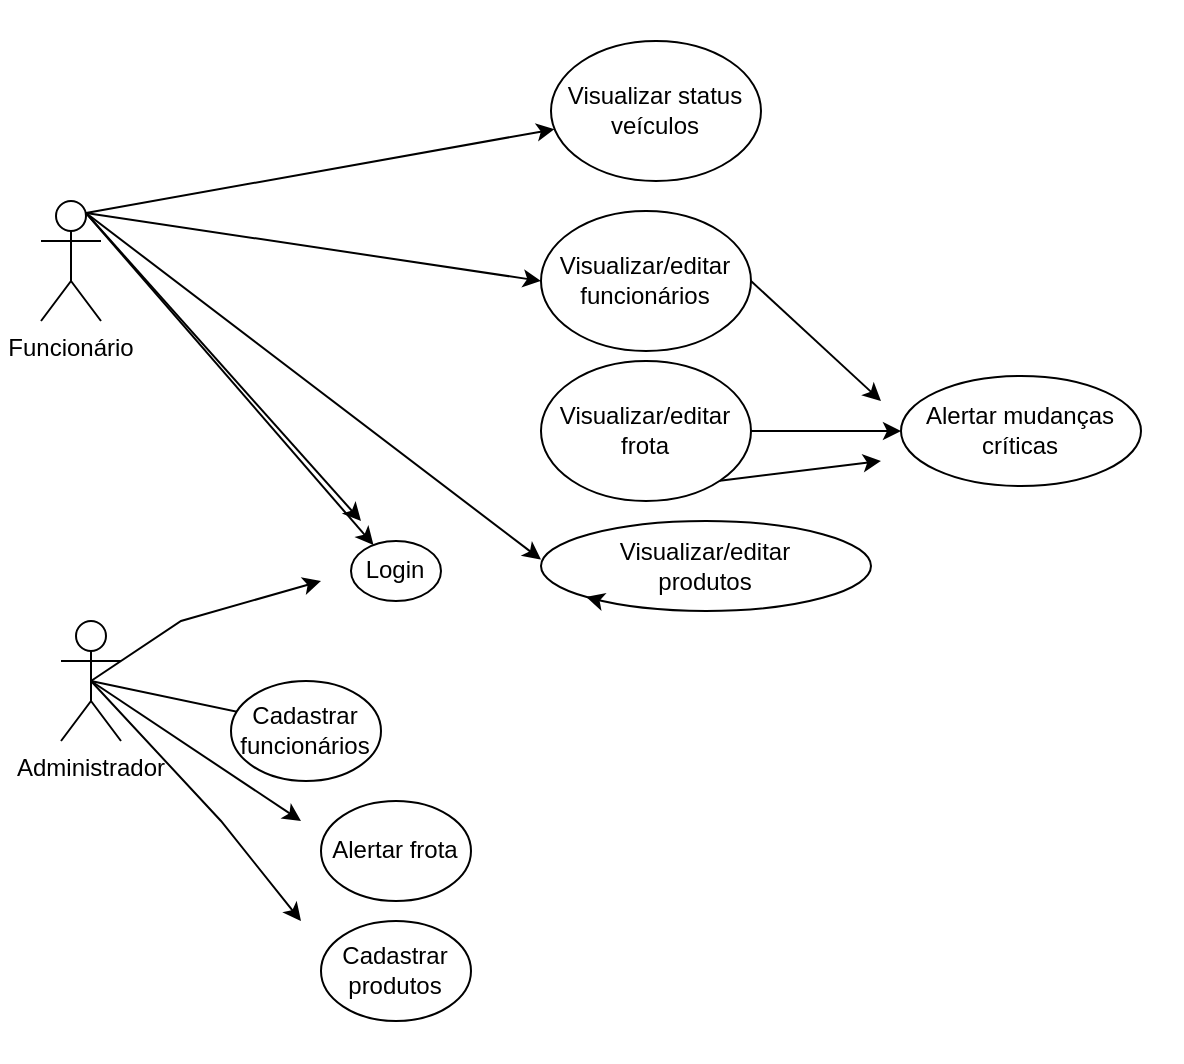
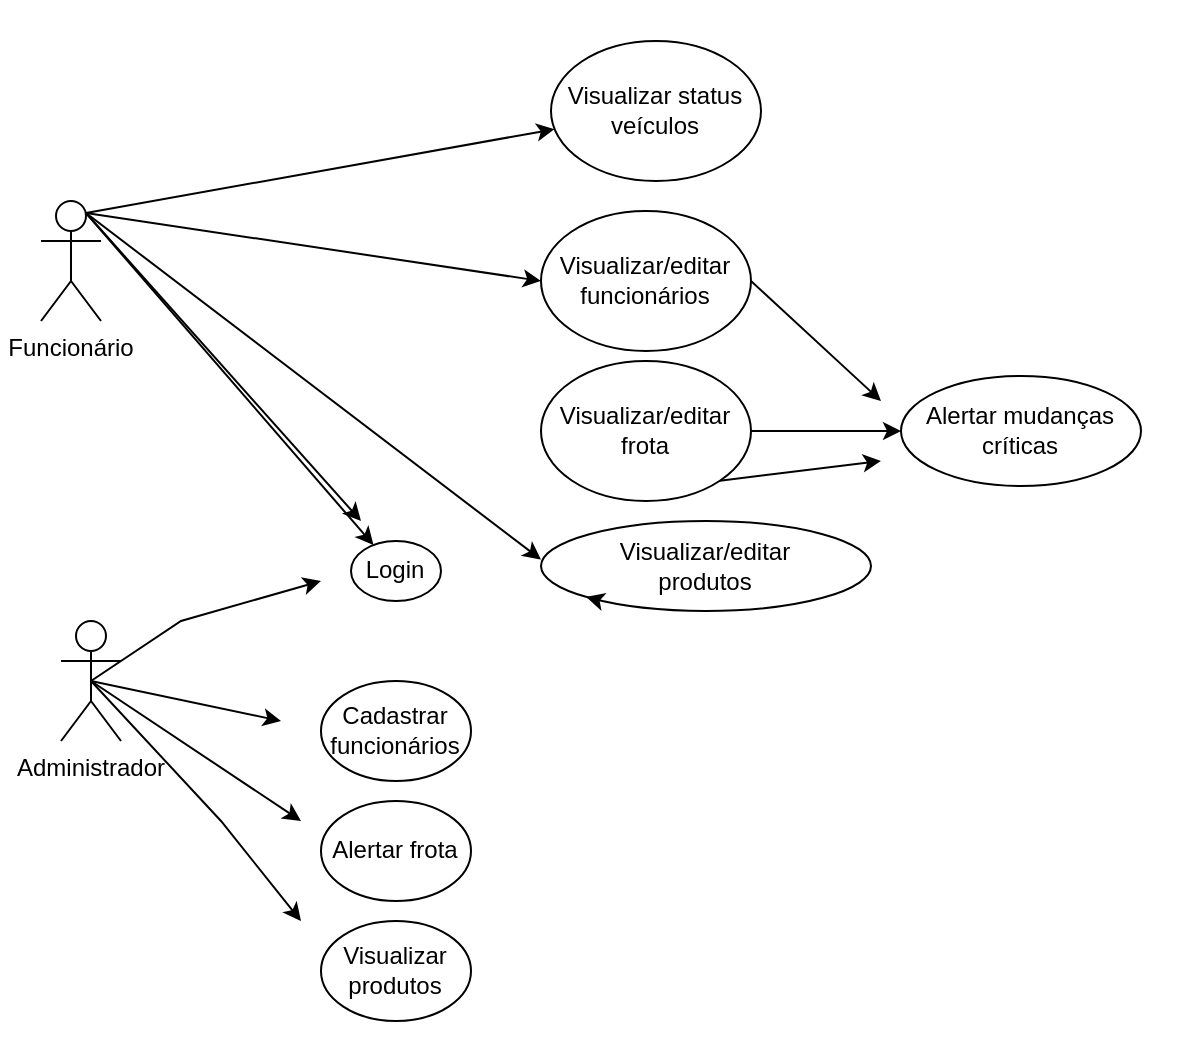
node "Cadastrar funcionários": moved (306, 731) -> (396, 731)
node "Cadastrar produtos": label "Cadastrar produtos" -> "Visualizar produtos"
